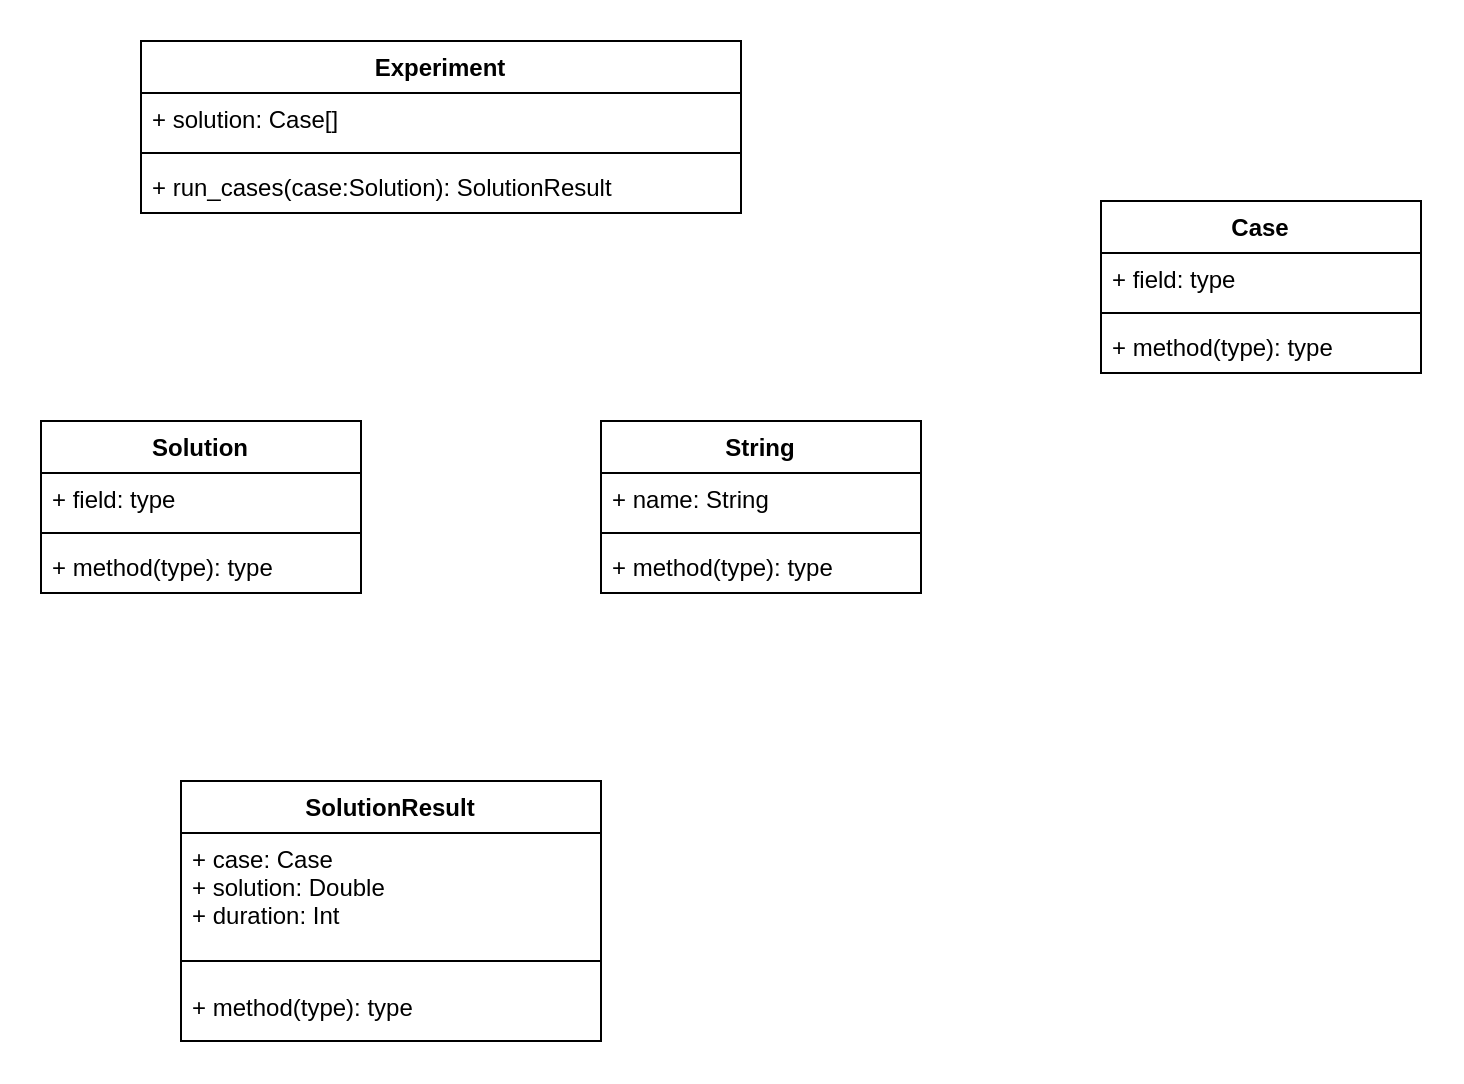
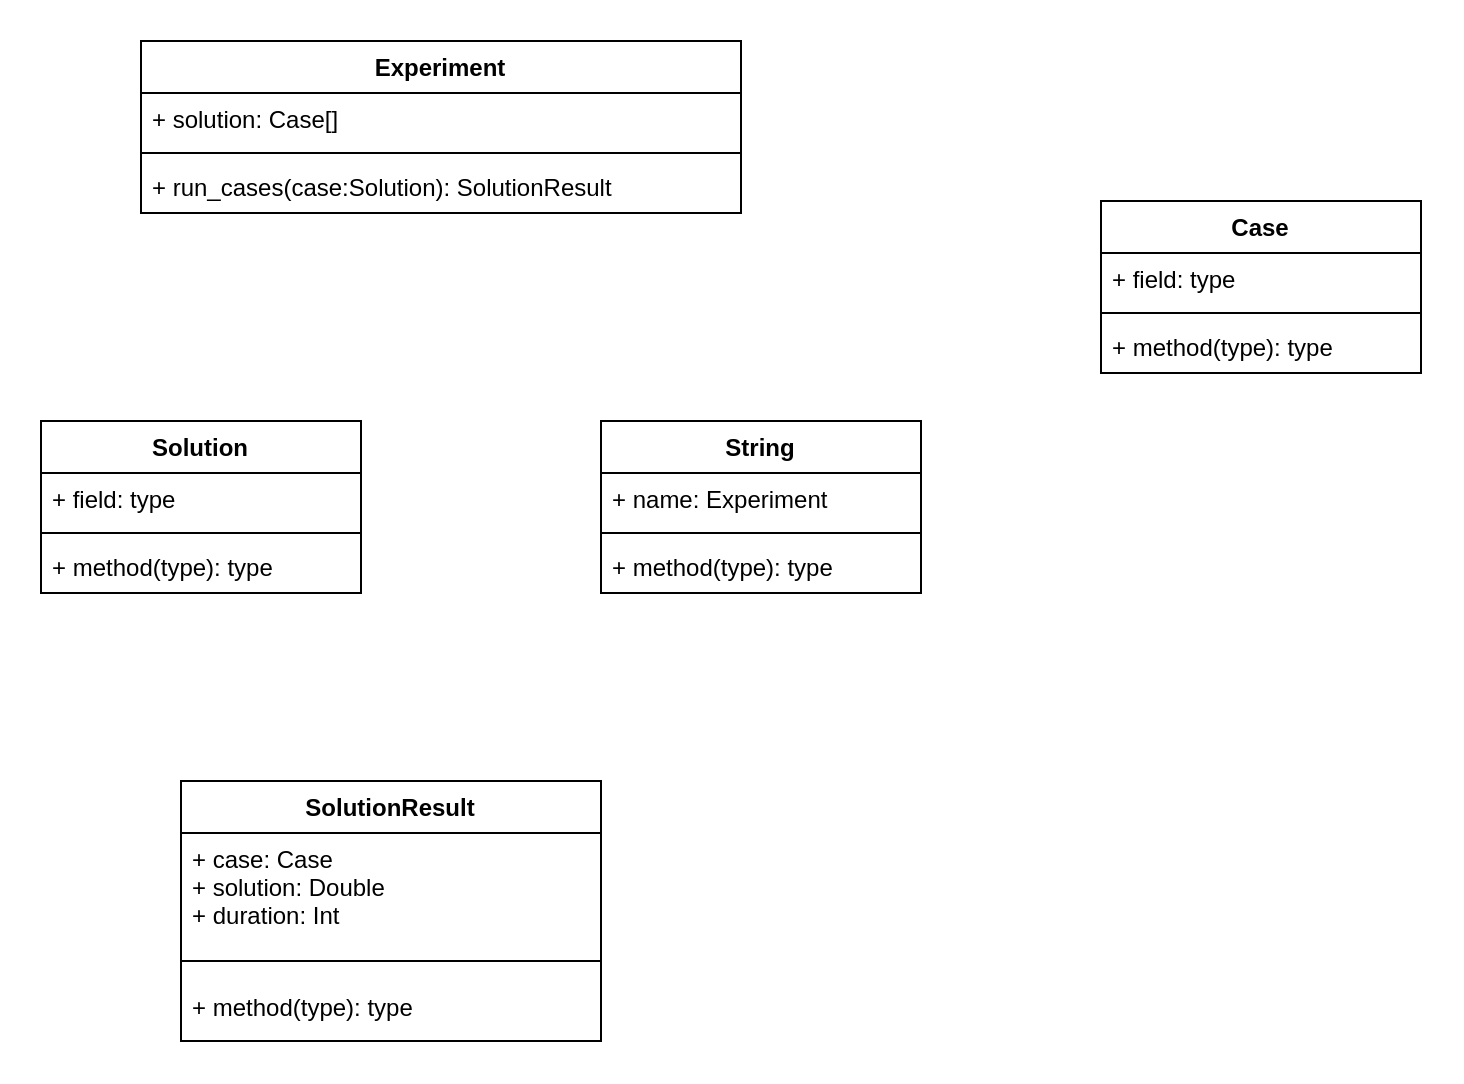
node "+ name: String": label "+ name: String" -> "+ name: Experiment"
